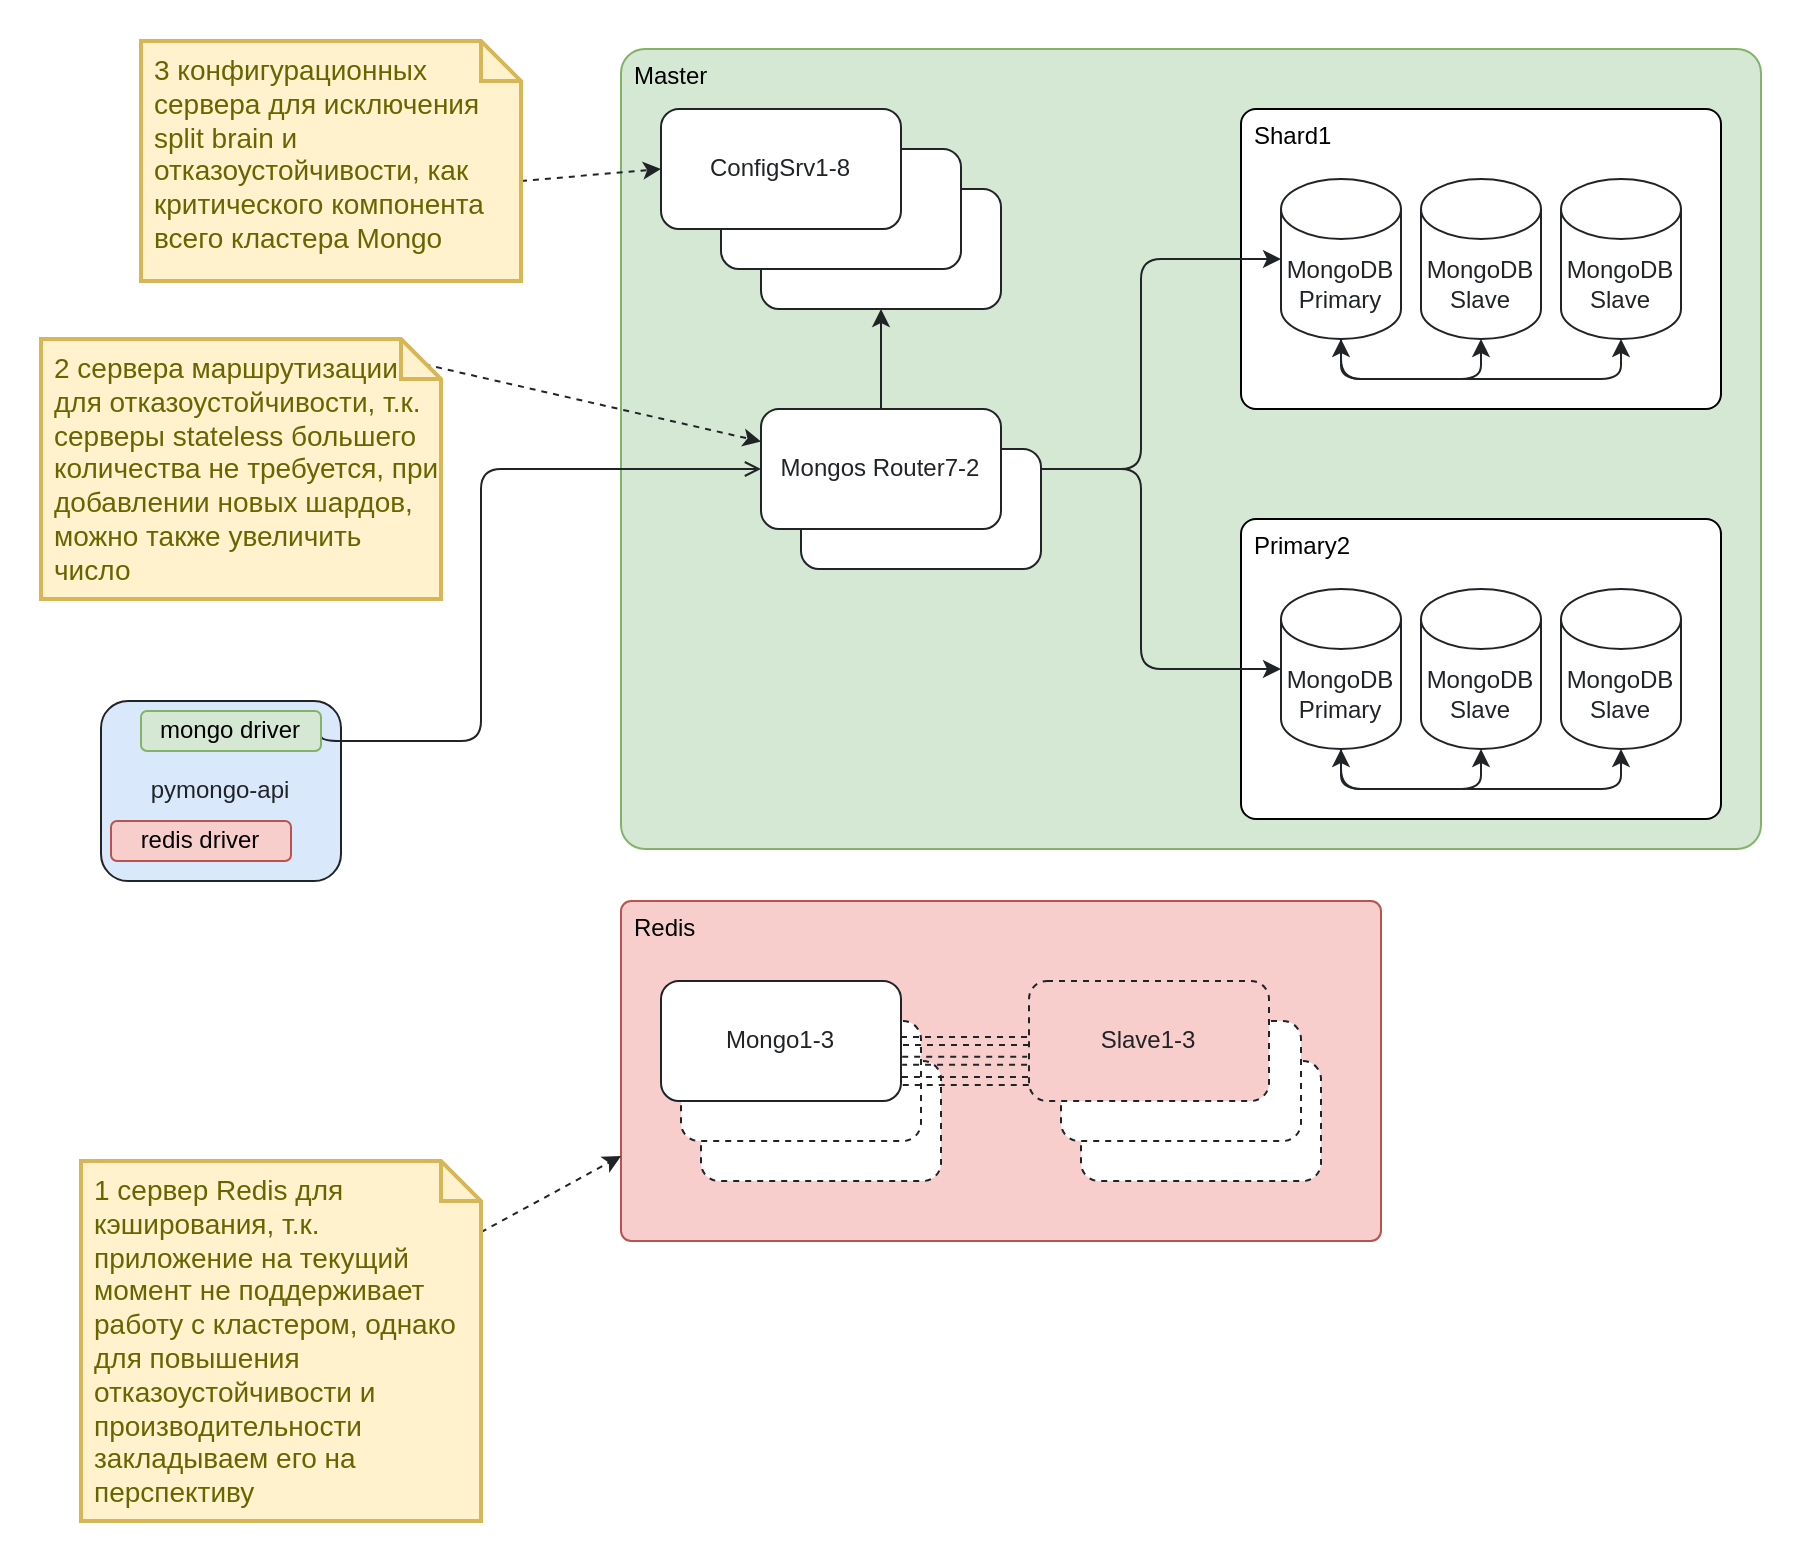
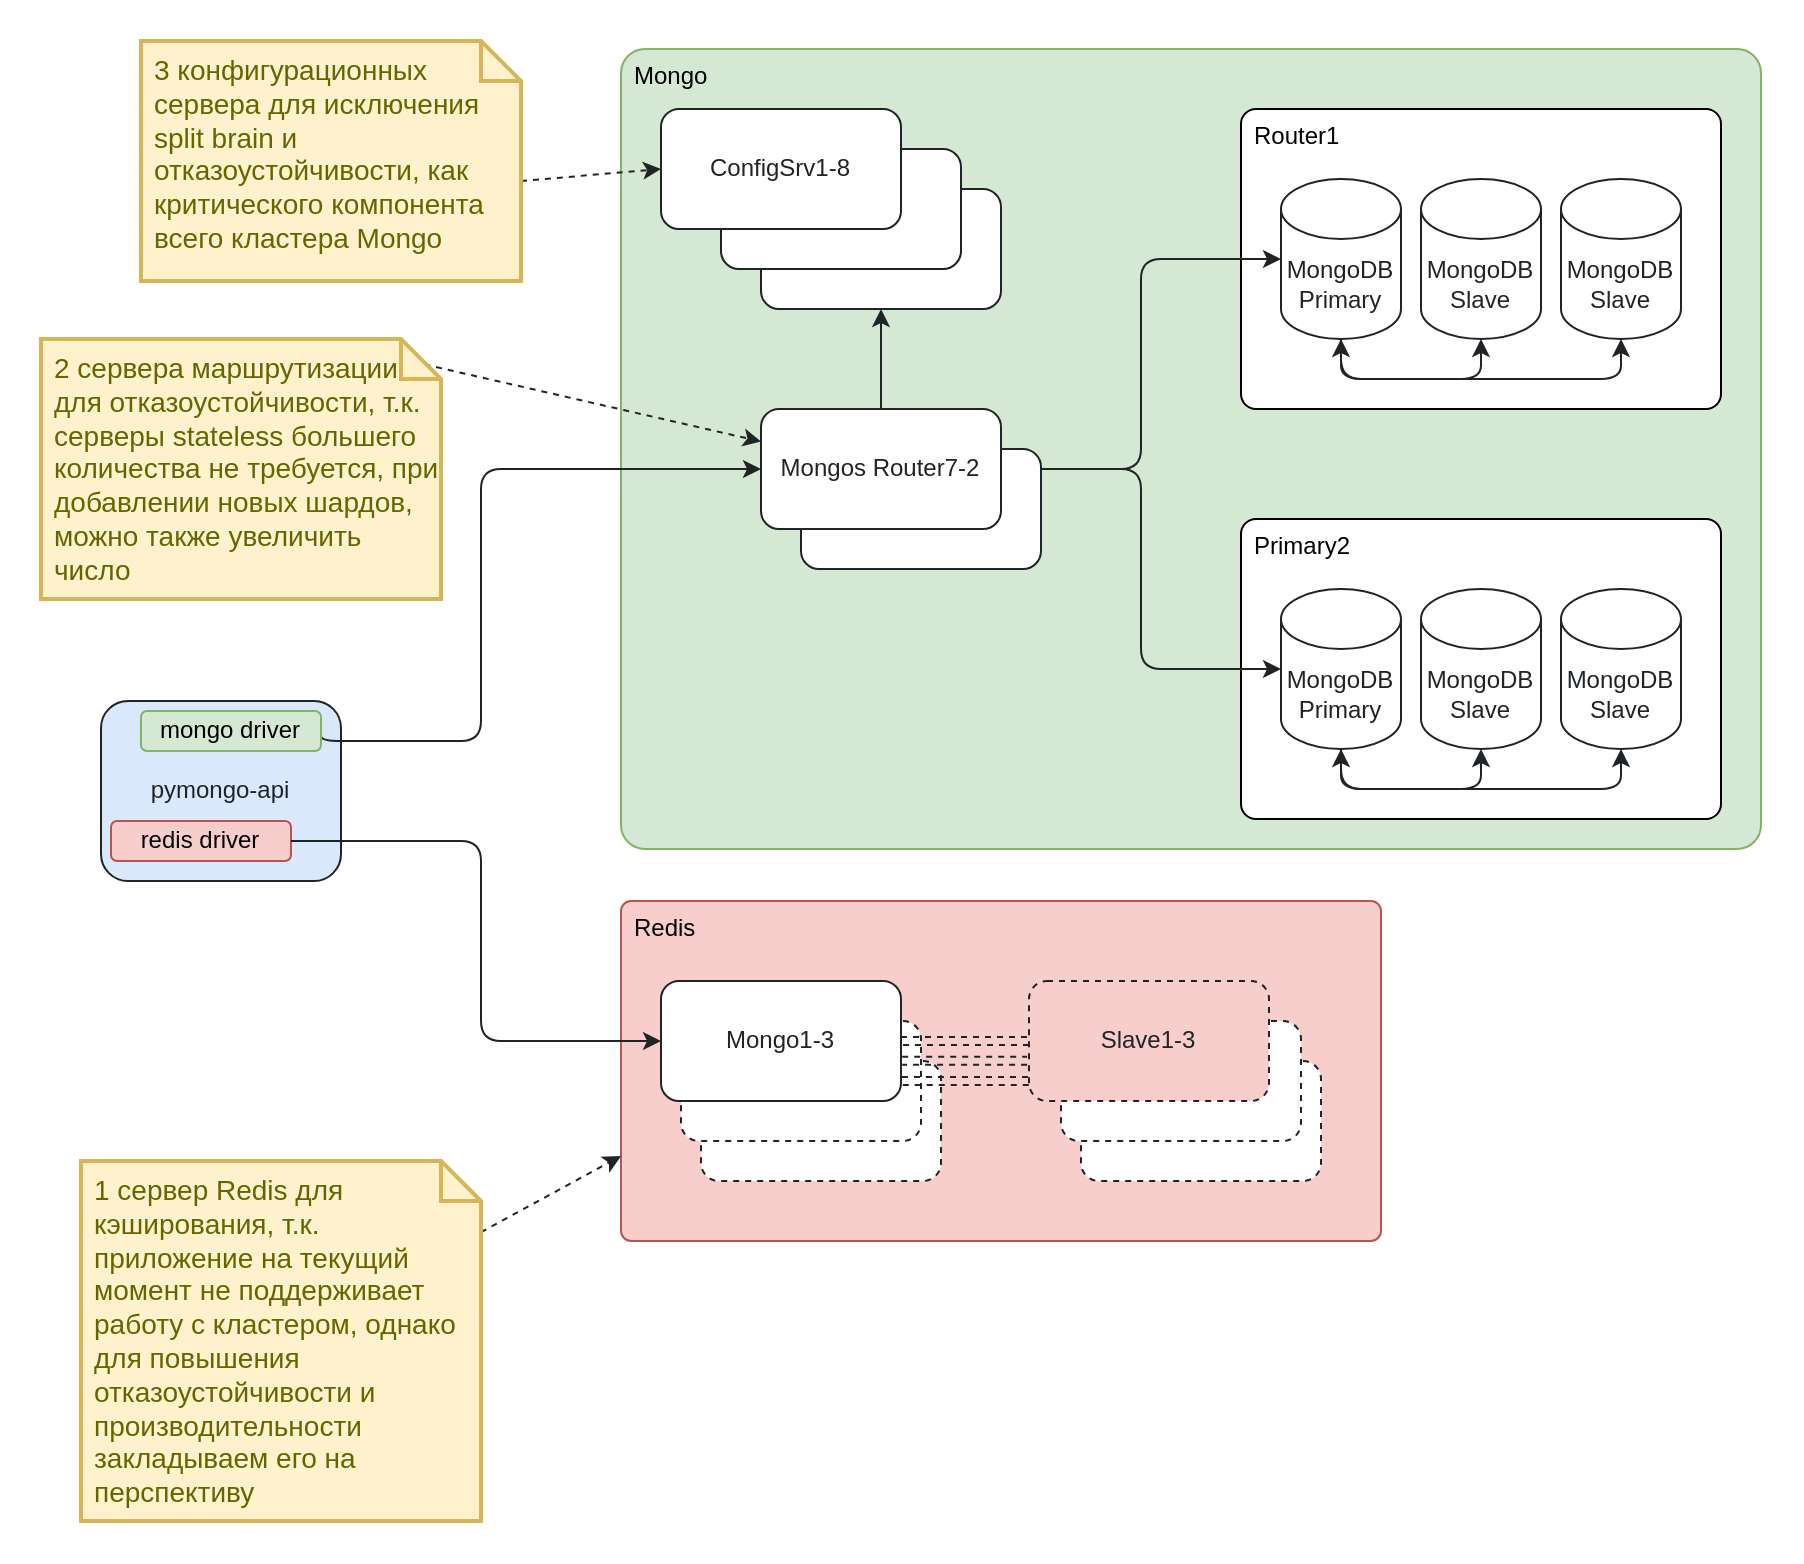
node "Master": label "Master" -> "Mongo"
node "Shard1": label "Shard1" -> "Router1"
edge "mongo driver" -> "Mongos Router7-2": arrowhead open -> classic
edge "redis driver" -> "Mongo1-3": added
